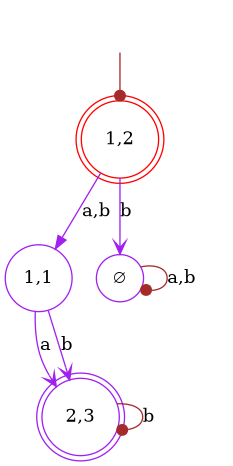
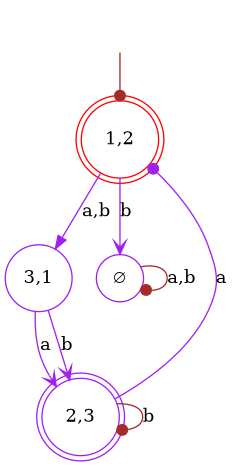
node "1,1": label "1,1" -> "3,1"
edge "2,3" -> "1,2": added, label "a"
